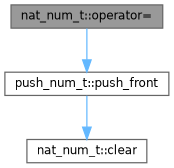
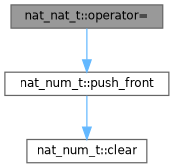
node "nat_num_t::operator=": label "nat_num_t::operator=" -> "nat_nat_t::operator="
node "push_num_t::push_front": label "push_num_t::push_front" -> "nat_num_t::push_front"
